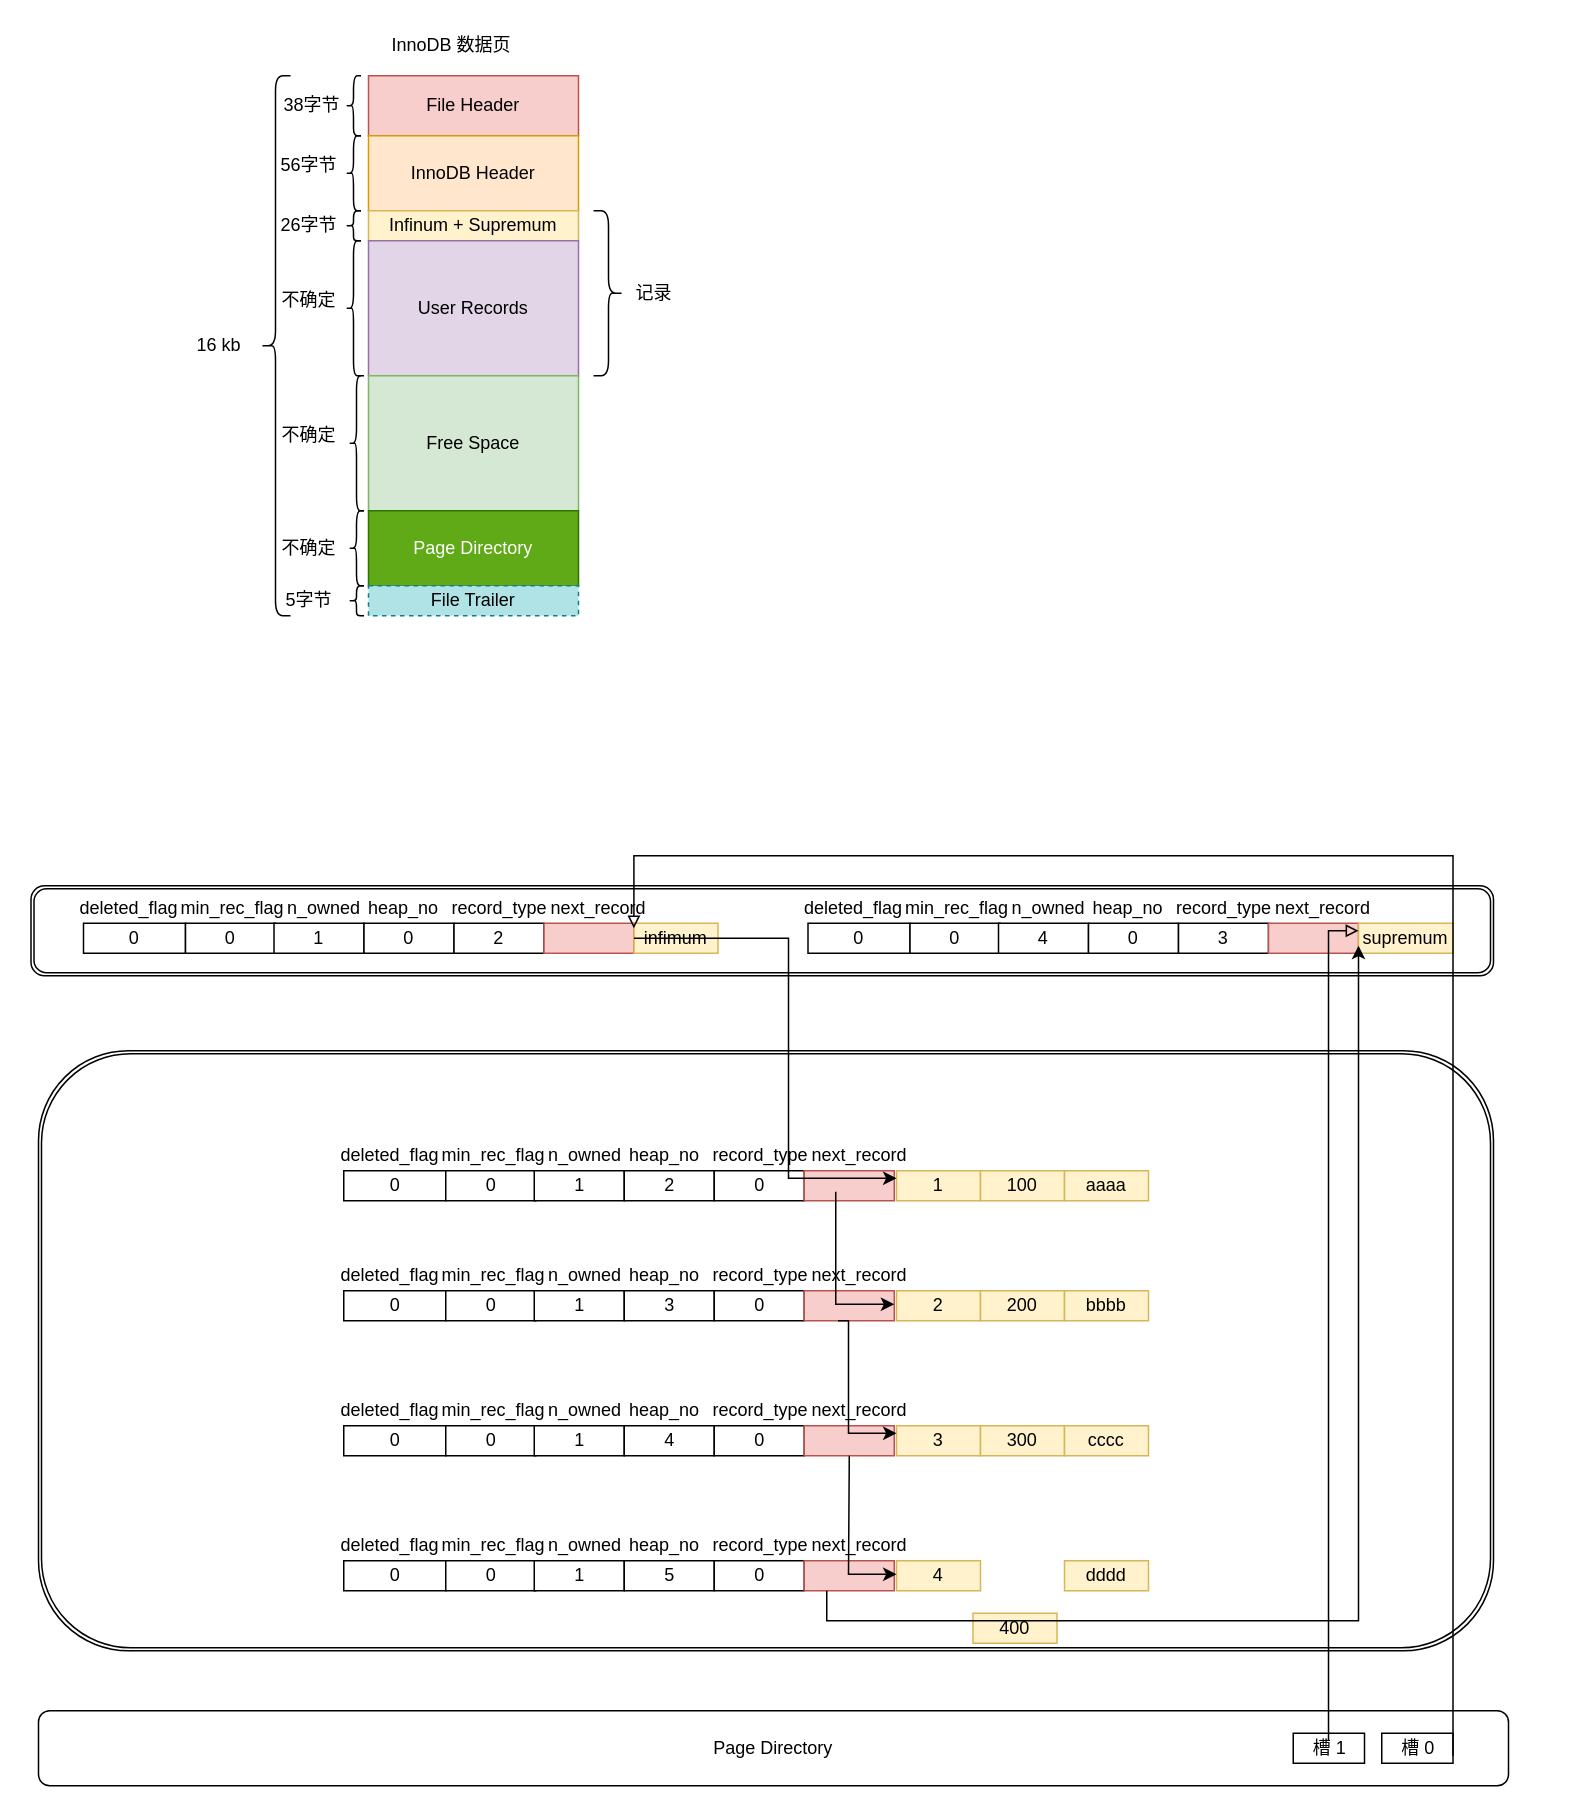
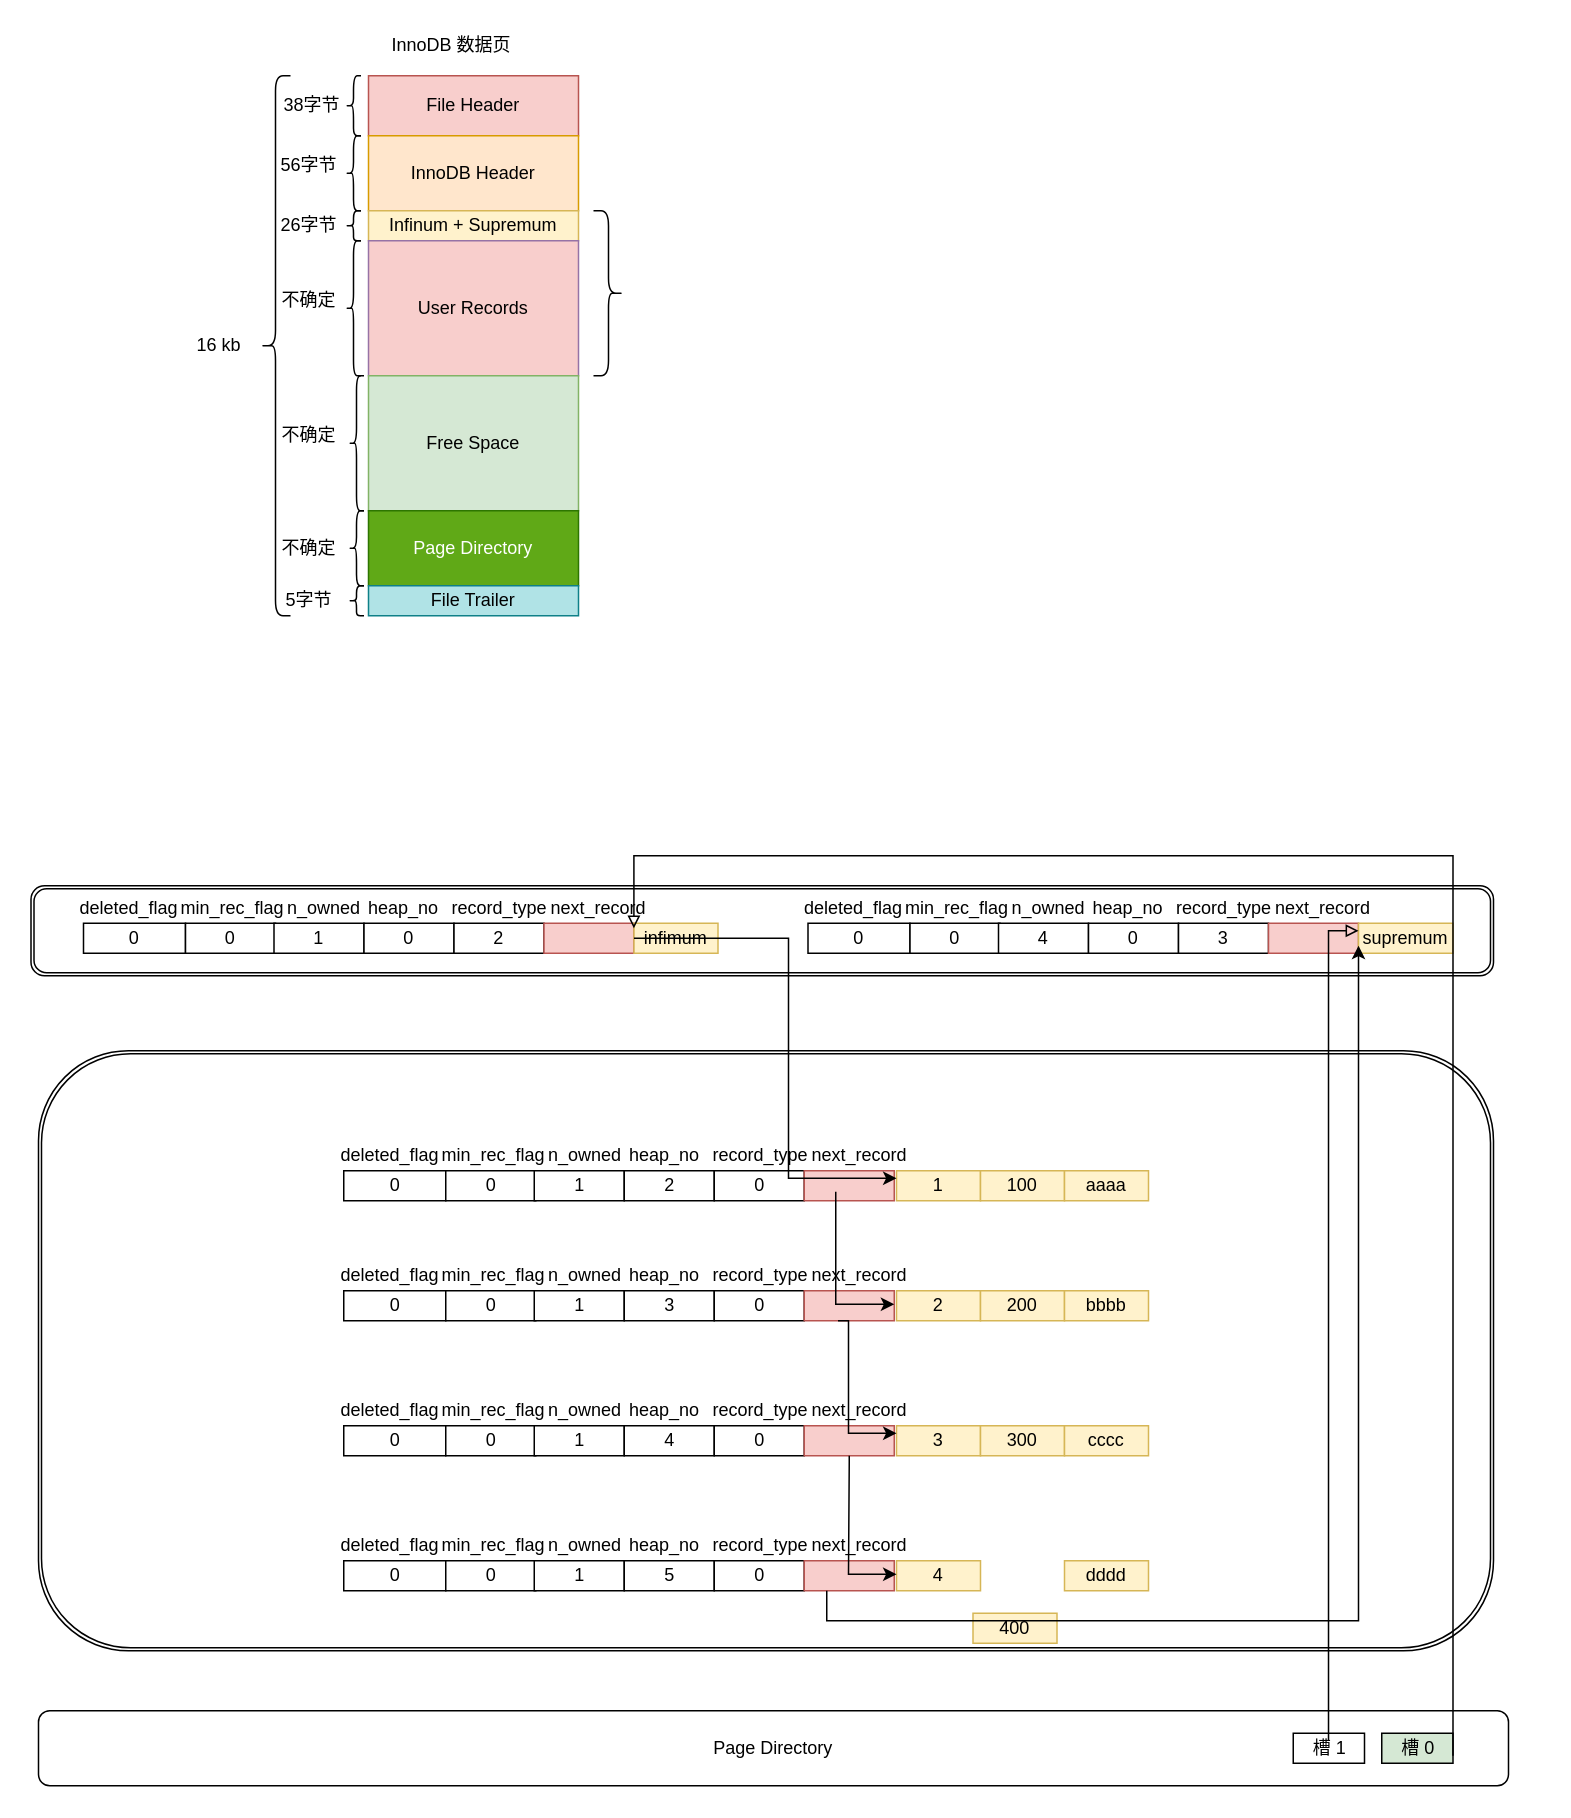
node "记录": removed
node "User Records": fillcolor #e1d5e7 -> #f8cecc
node "File Trailer": style dashed -> solid
node "槽 0": fillcolor #ffffff -> #d5e8d4
